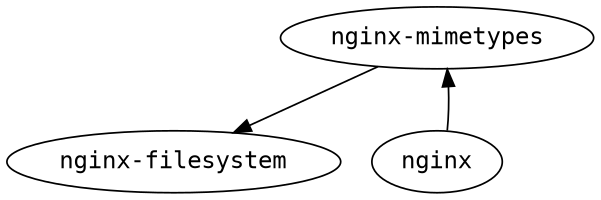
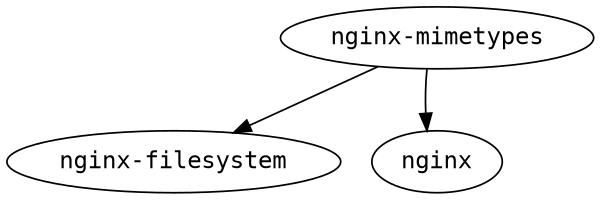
edge "nginx" -> "nginx-mimetypes": reversed
